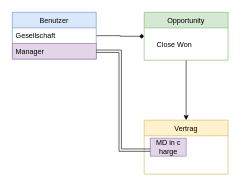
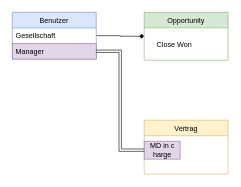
edge "Opportunity" -> "Vertrag": removed
node "MD in c harge": moved (168, 147) -> (162, 150)
